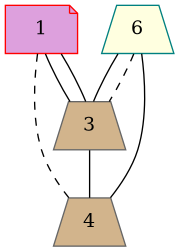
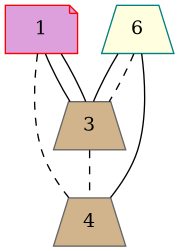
edge "3" -- "4": style solid -> dashed
